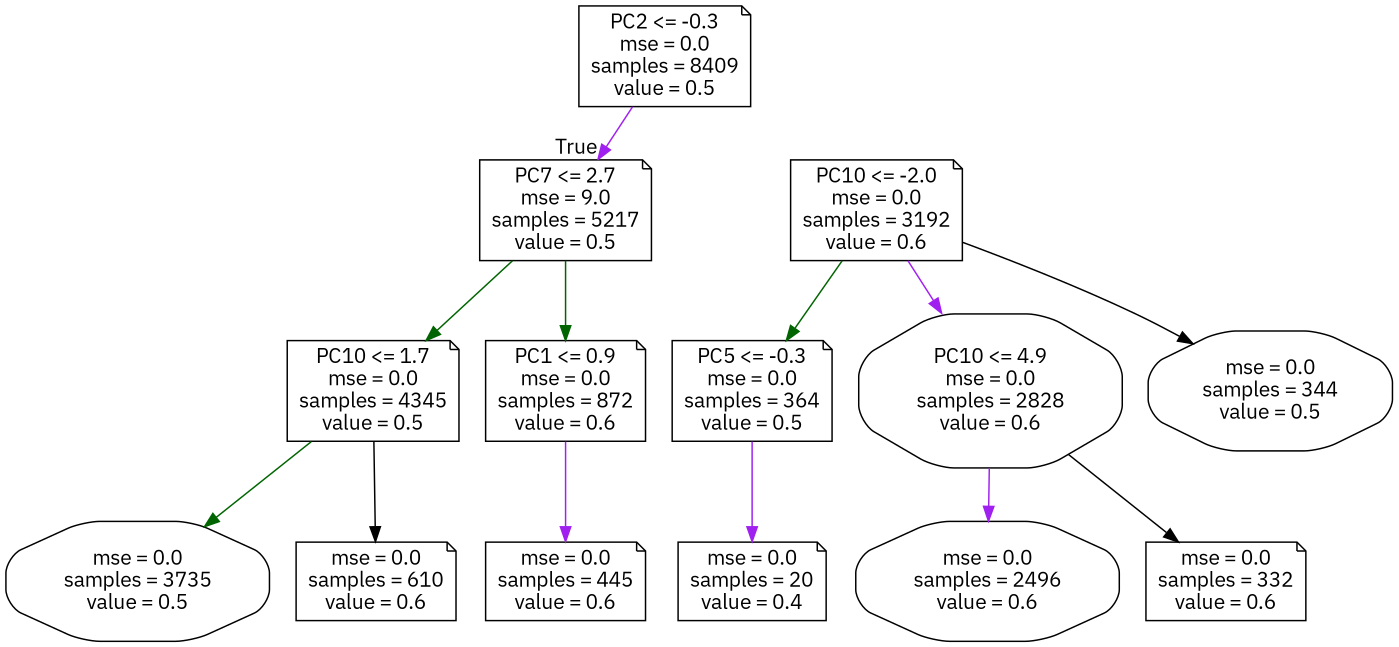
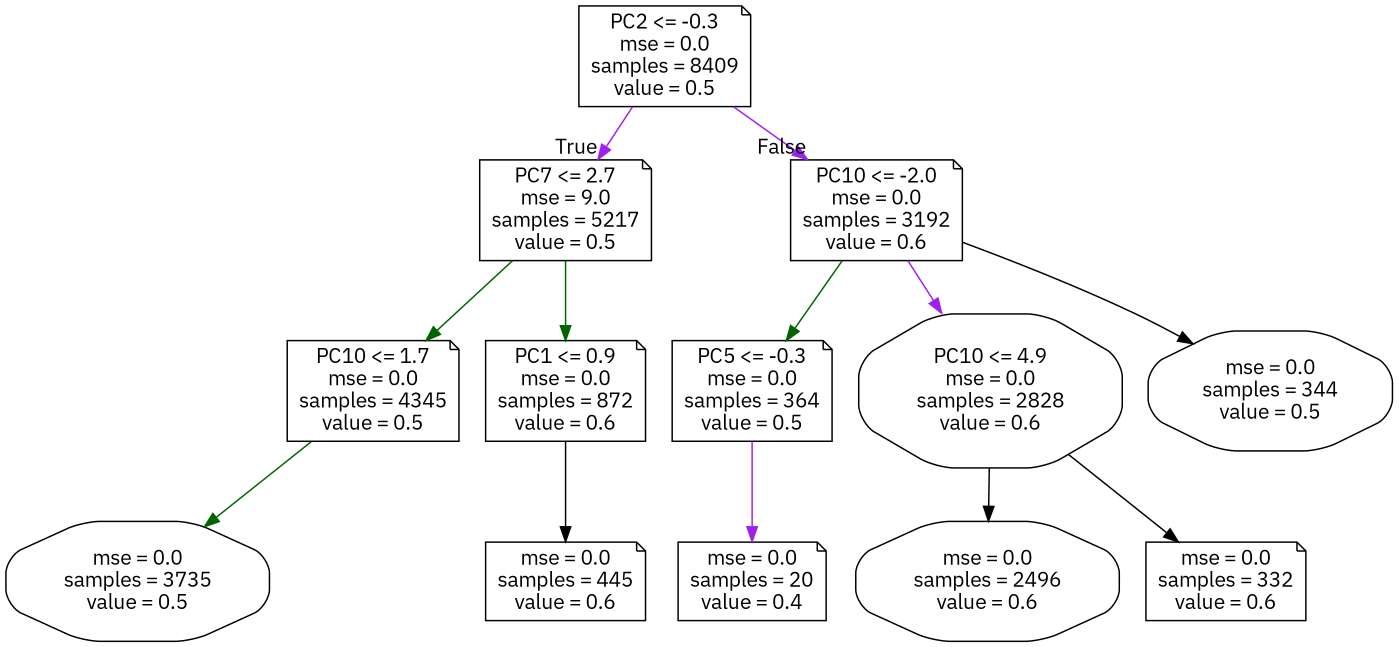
edge "PC2 <= -0.3 mse = 0.0 samples = 8409 value = 0.5" -> "PC10 <= -2.0 mse = 0.0 samples = 3192 value = 0.6": added
edge "PC1 <= 0.9 mse = 0.0 samples = 872 value = 0.6" -> "mse = 0.0 samples = 445 value = 0.6": color purple -> black
edge "PC10 <= 4.9 mse = 0.0 samples = 2828 value = 0.6" -> "mse = 0.0 samples = 2496 value = 0.6": color purple -> black
node "mse = 0.0 samples = 610 value = 0.6": removed
